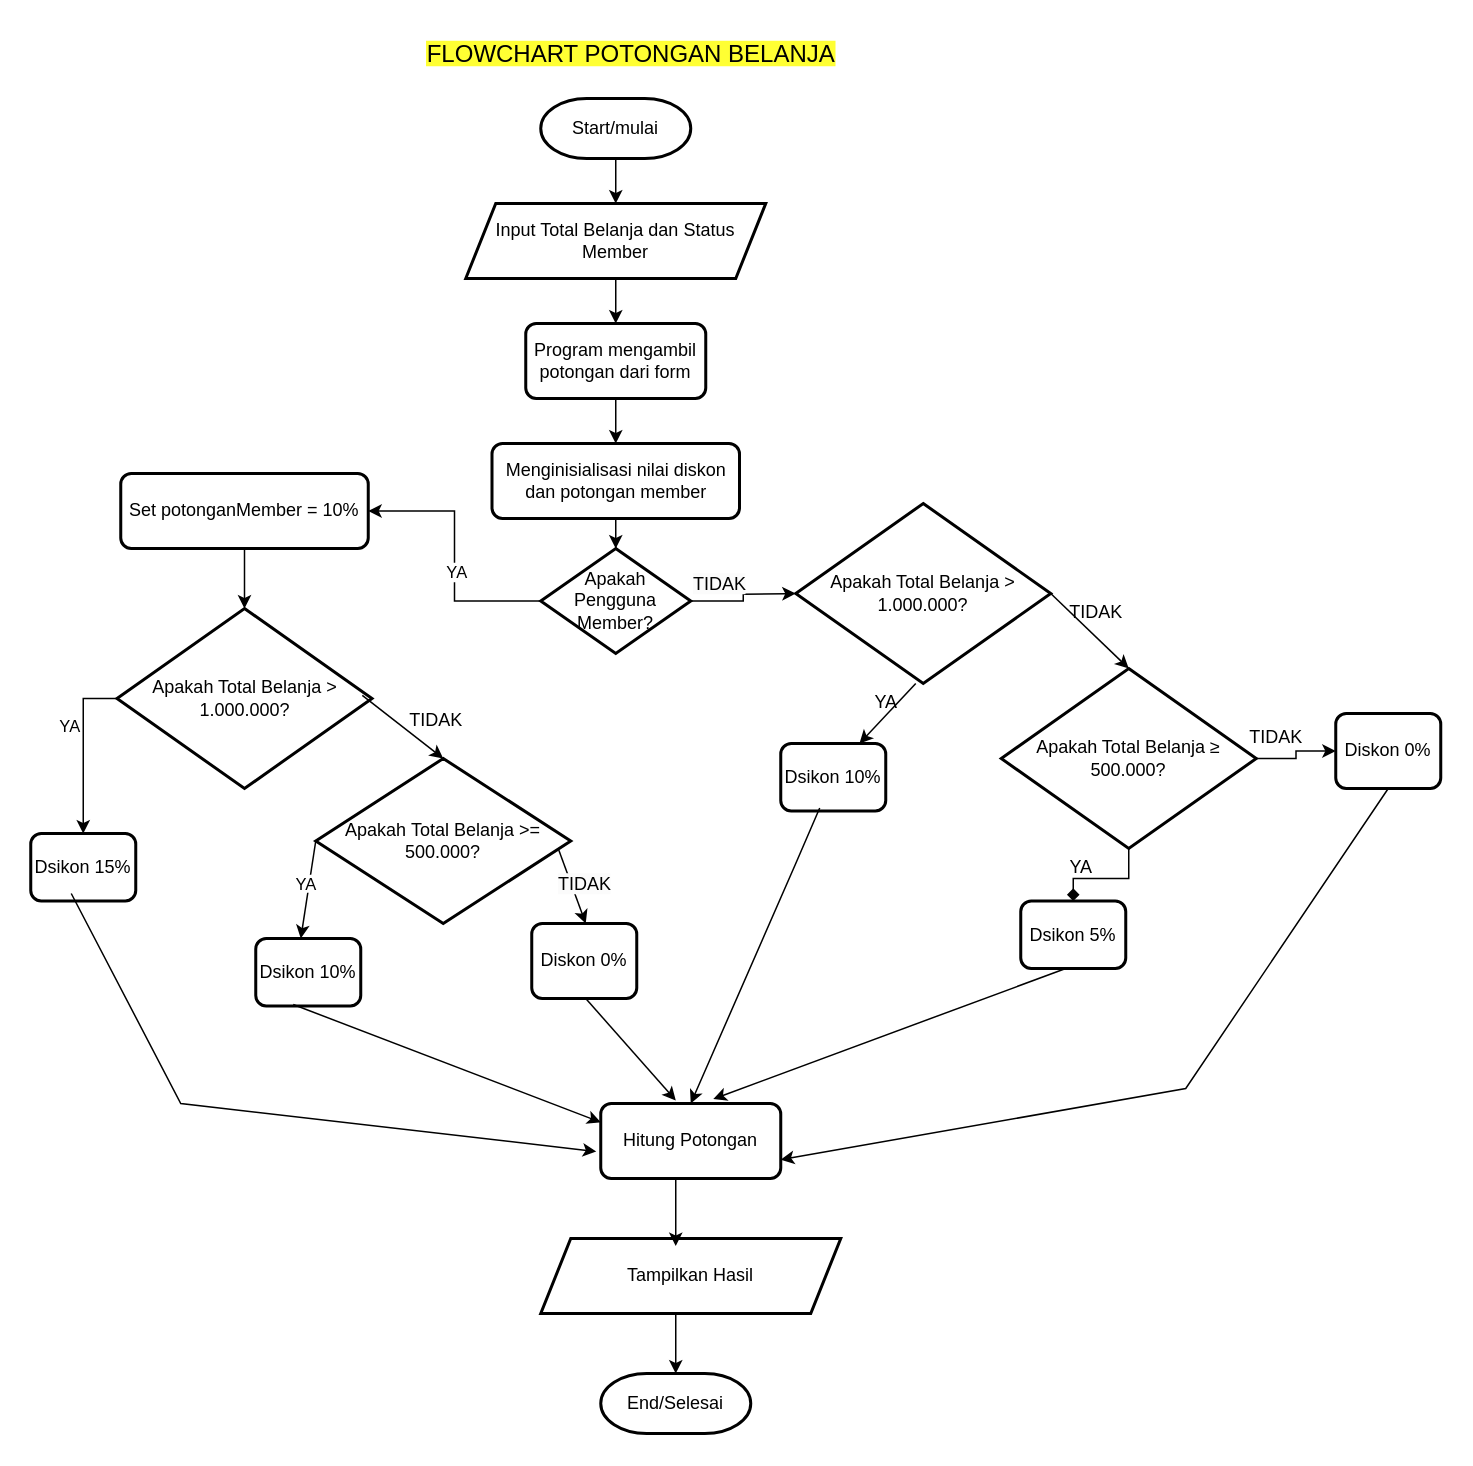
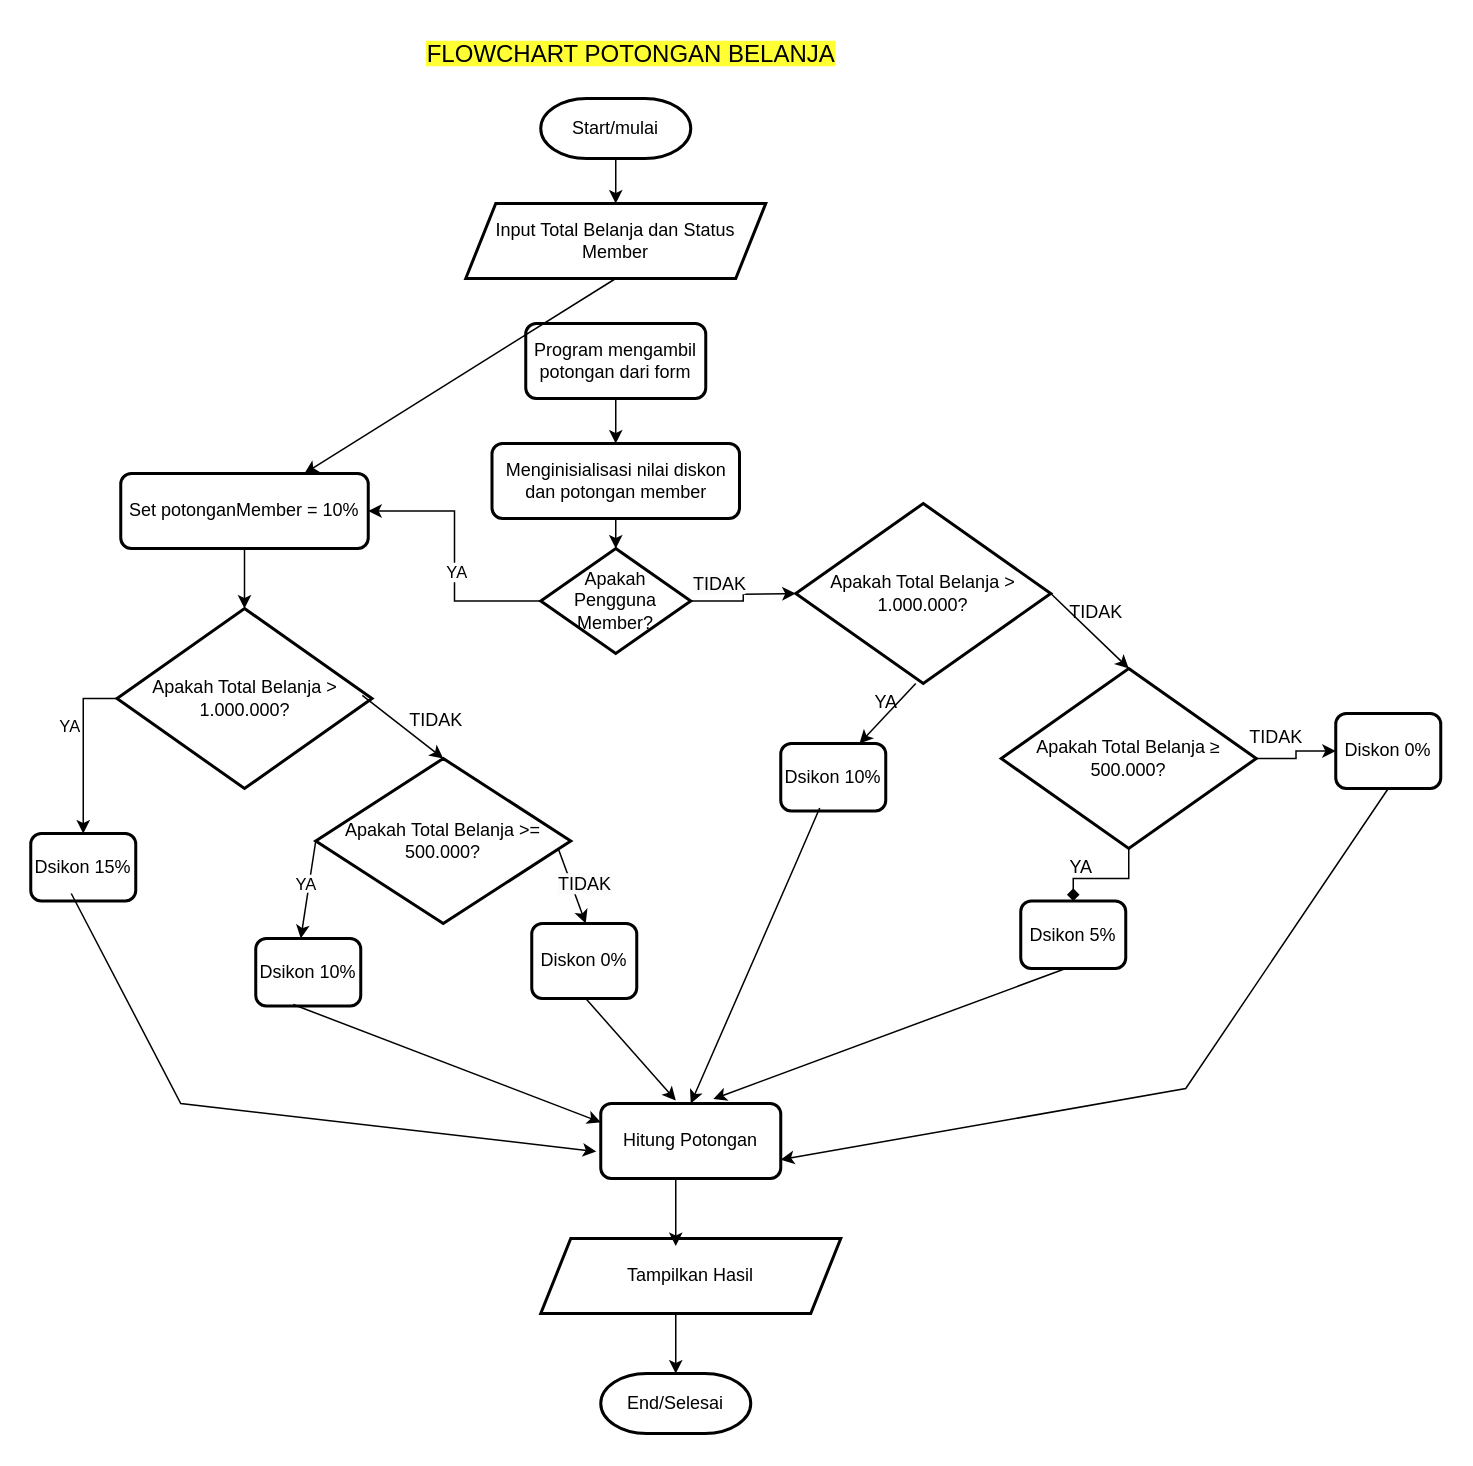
edge "Input Total Belanja dan Status Member" -> "Program mengambil potongan dari form": now "Input Total Belanja dan Status Member" -> "Set potonganMember = 10%"
